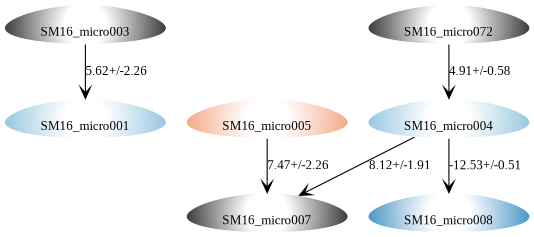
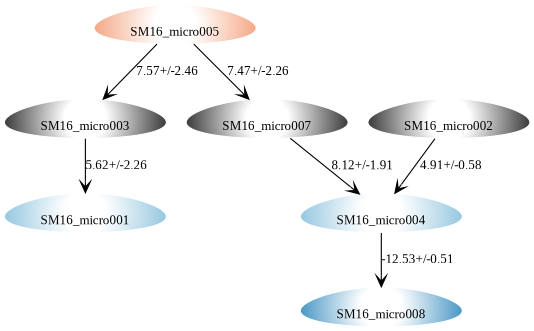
node "SM16_micro072": label "SM16_micro072" -> "SM16_micro002"
edge "SM16_micro005" -> "SM16_micro003": added, label "7.57+/-2.46"
edge "SM16_micro004" -> "SM16_micro007": reversed
